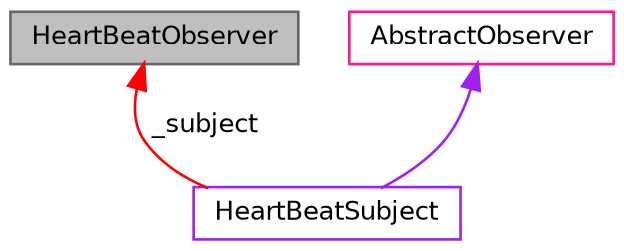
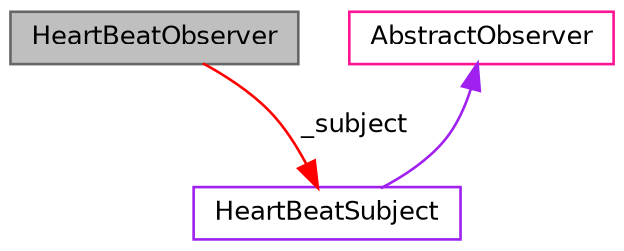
edge "HeartBeatSubject" -> "HeartBeatObserver": reversed
